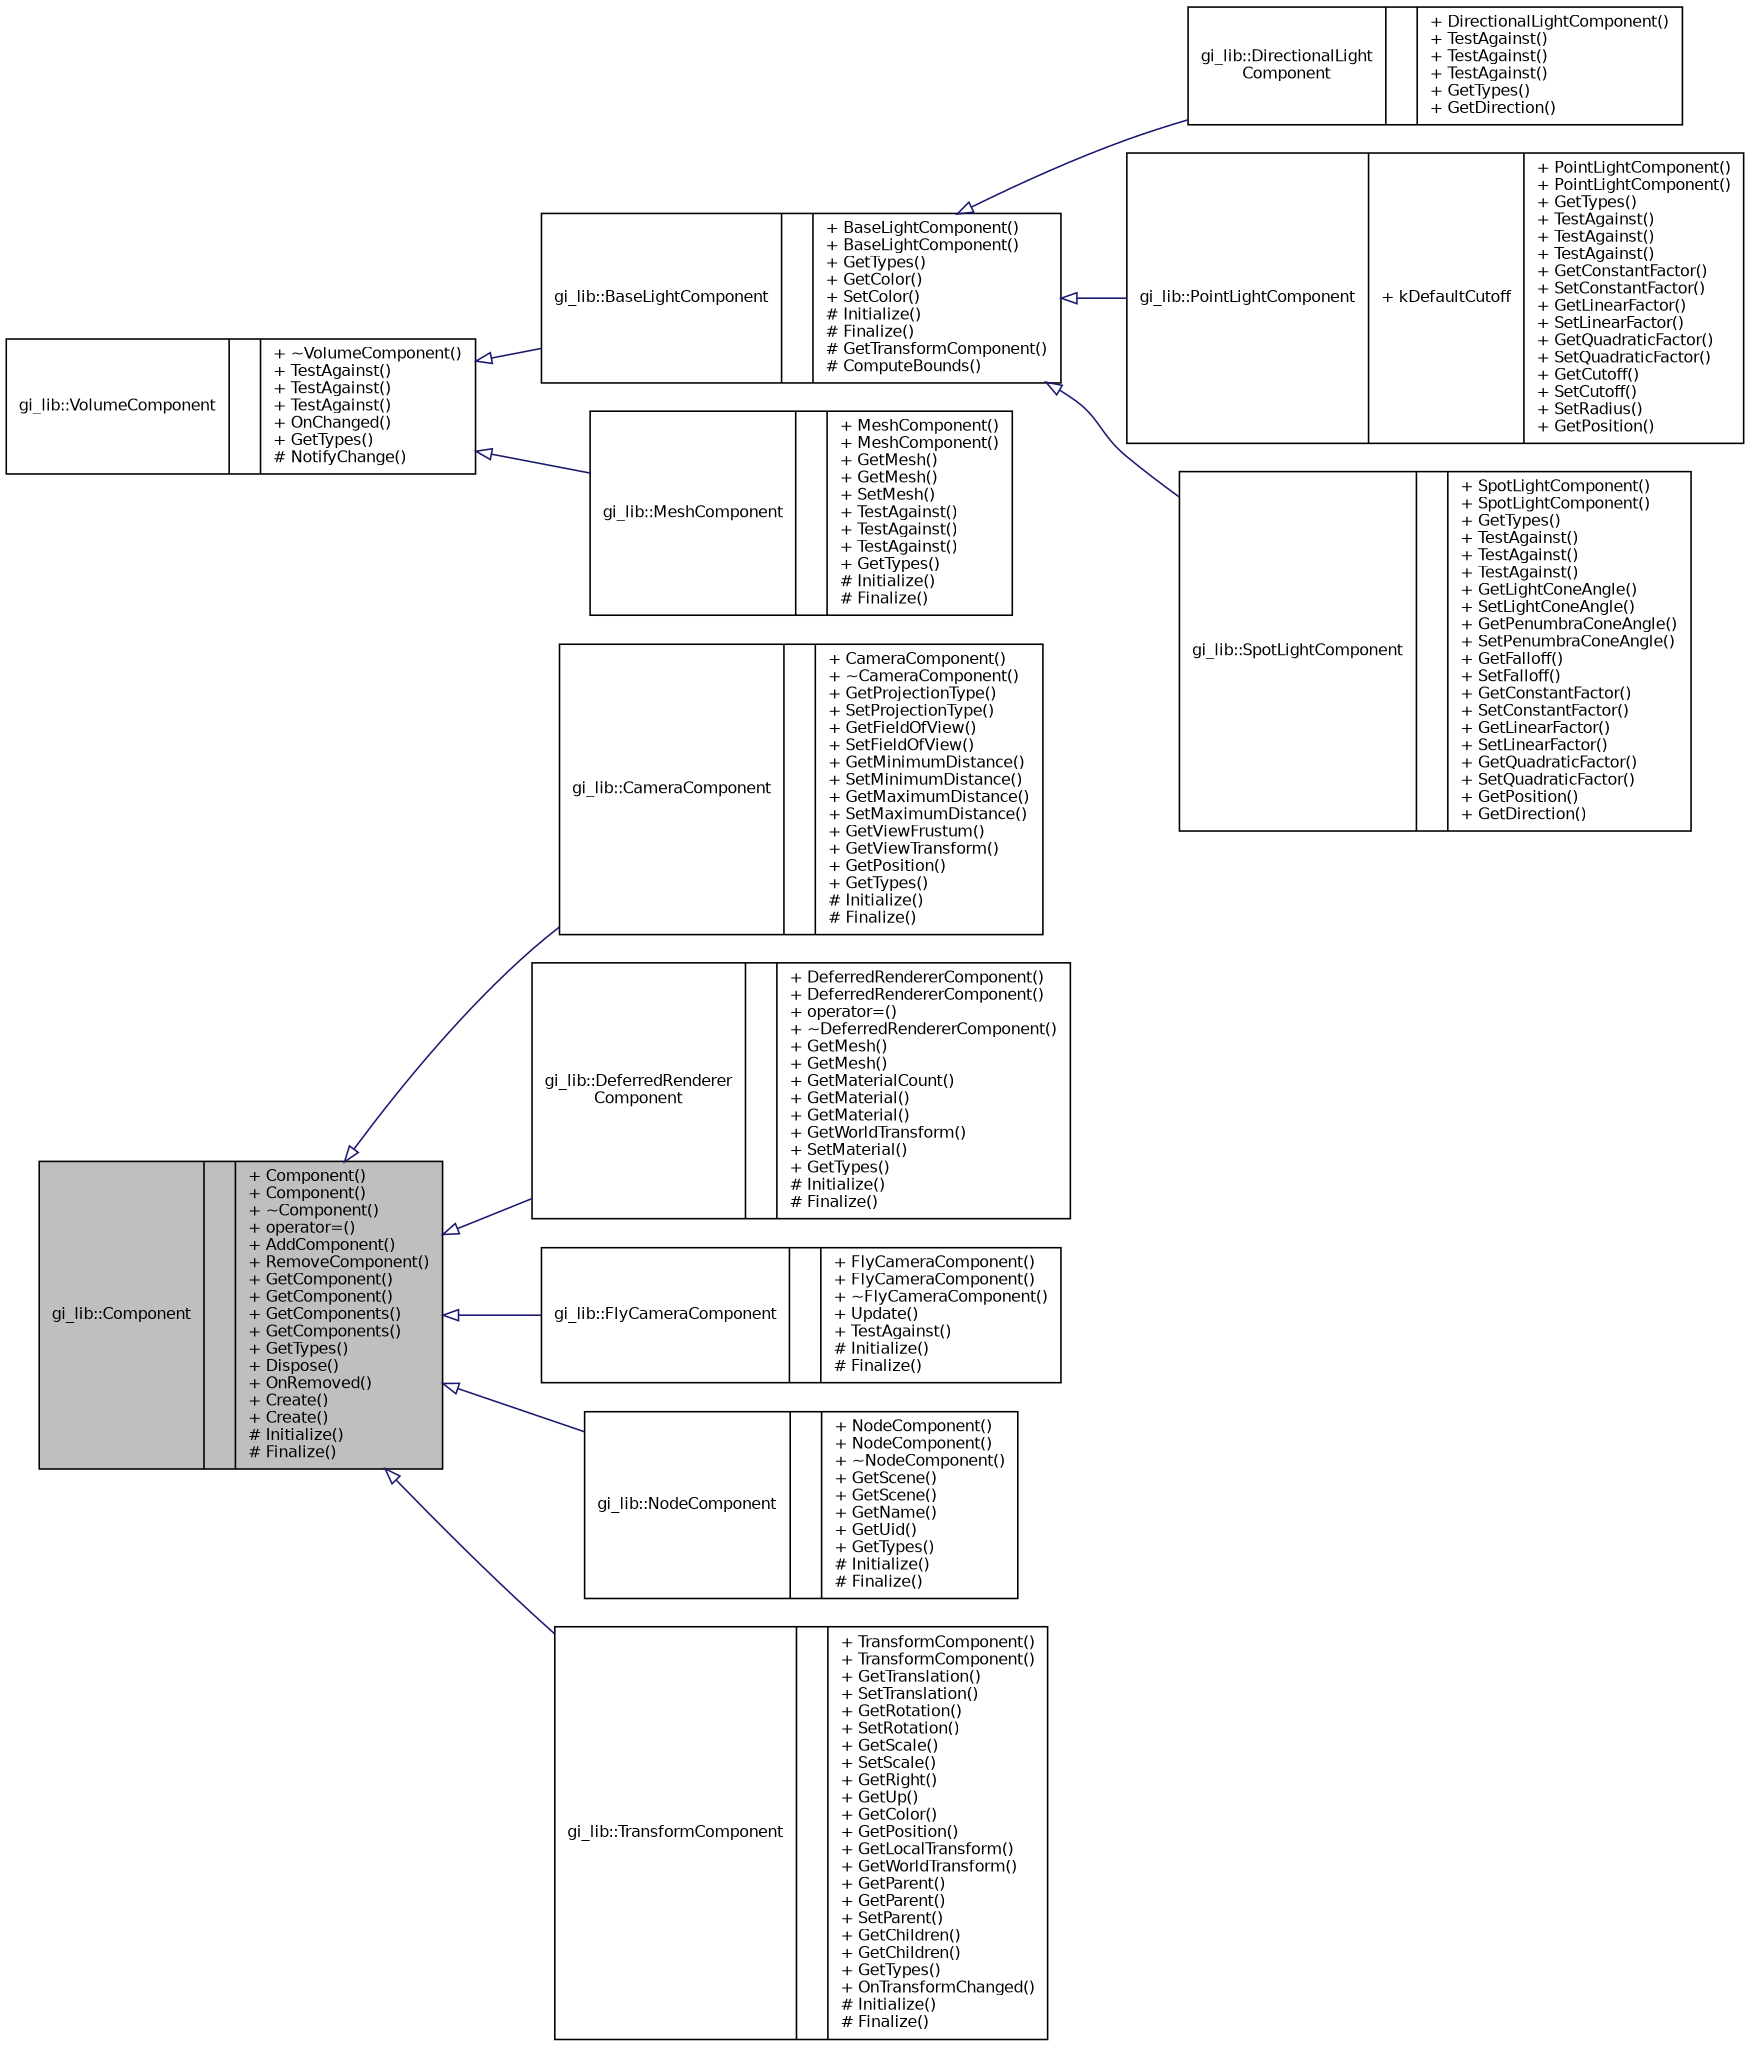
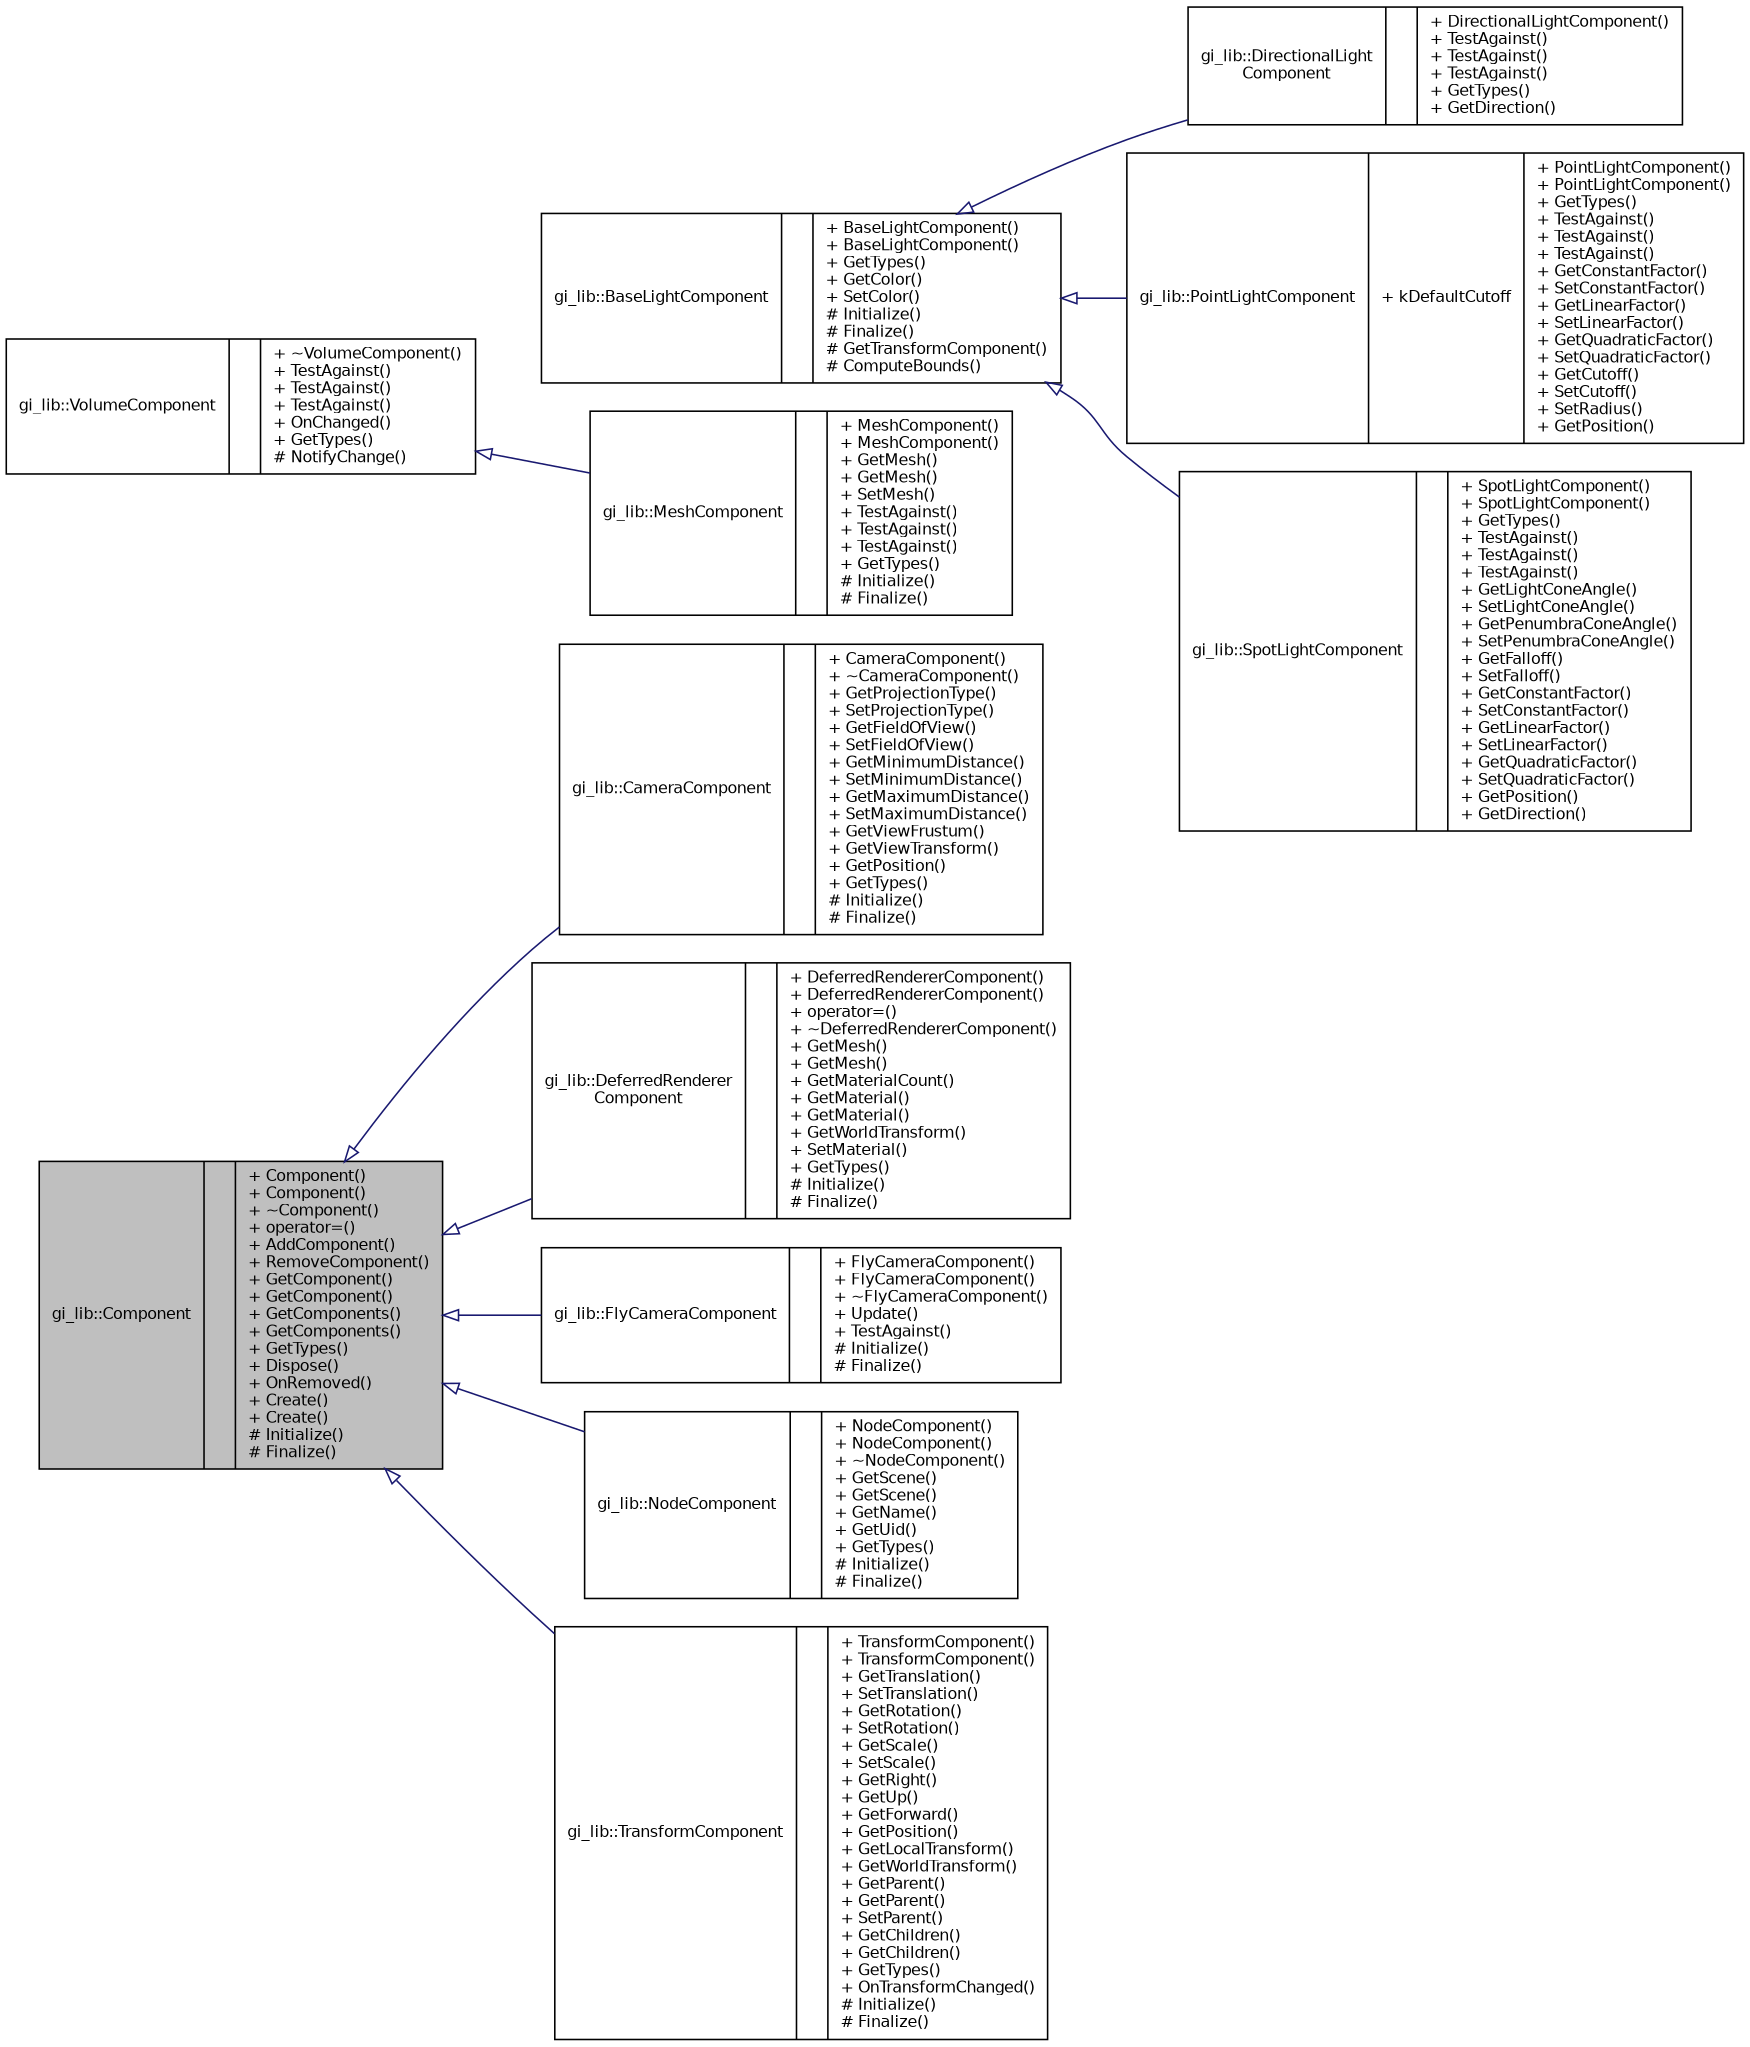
edge "gi_lib::BaseLightComponent" -> "gi_lib::VolumeComponent": removed
node "gi_lib::TransformComponent": text "+ GetColor()" -> "+ GetForward()"
